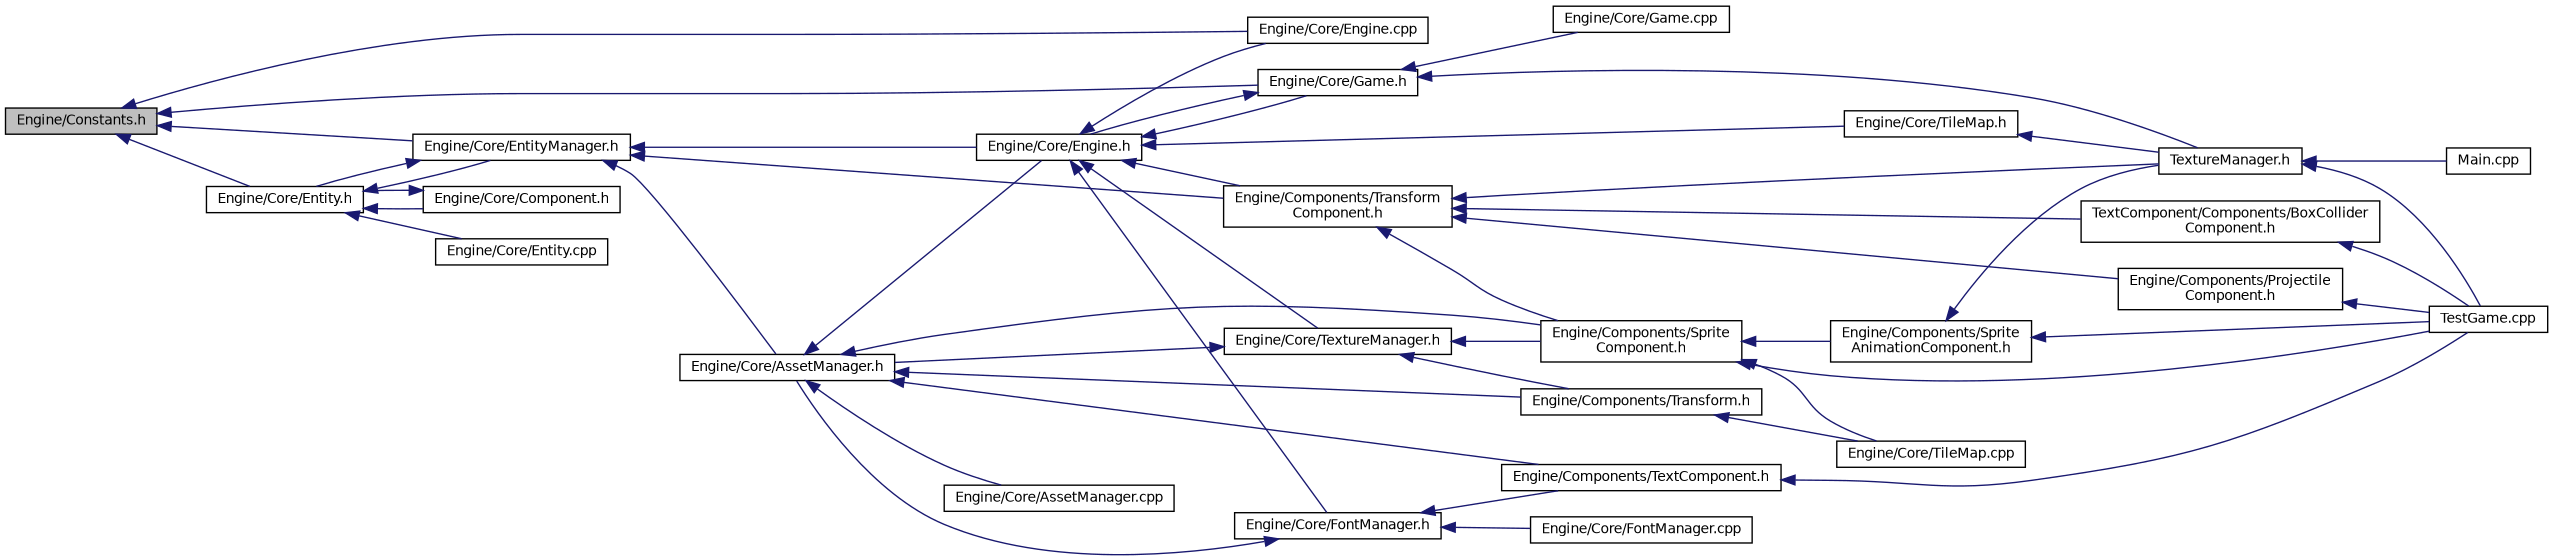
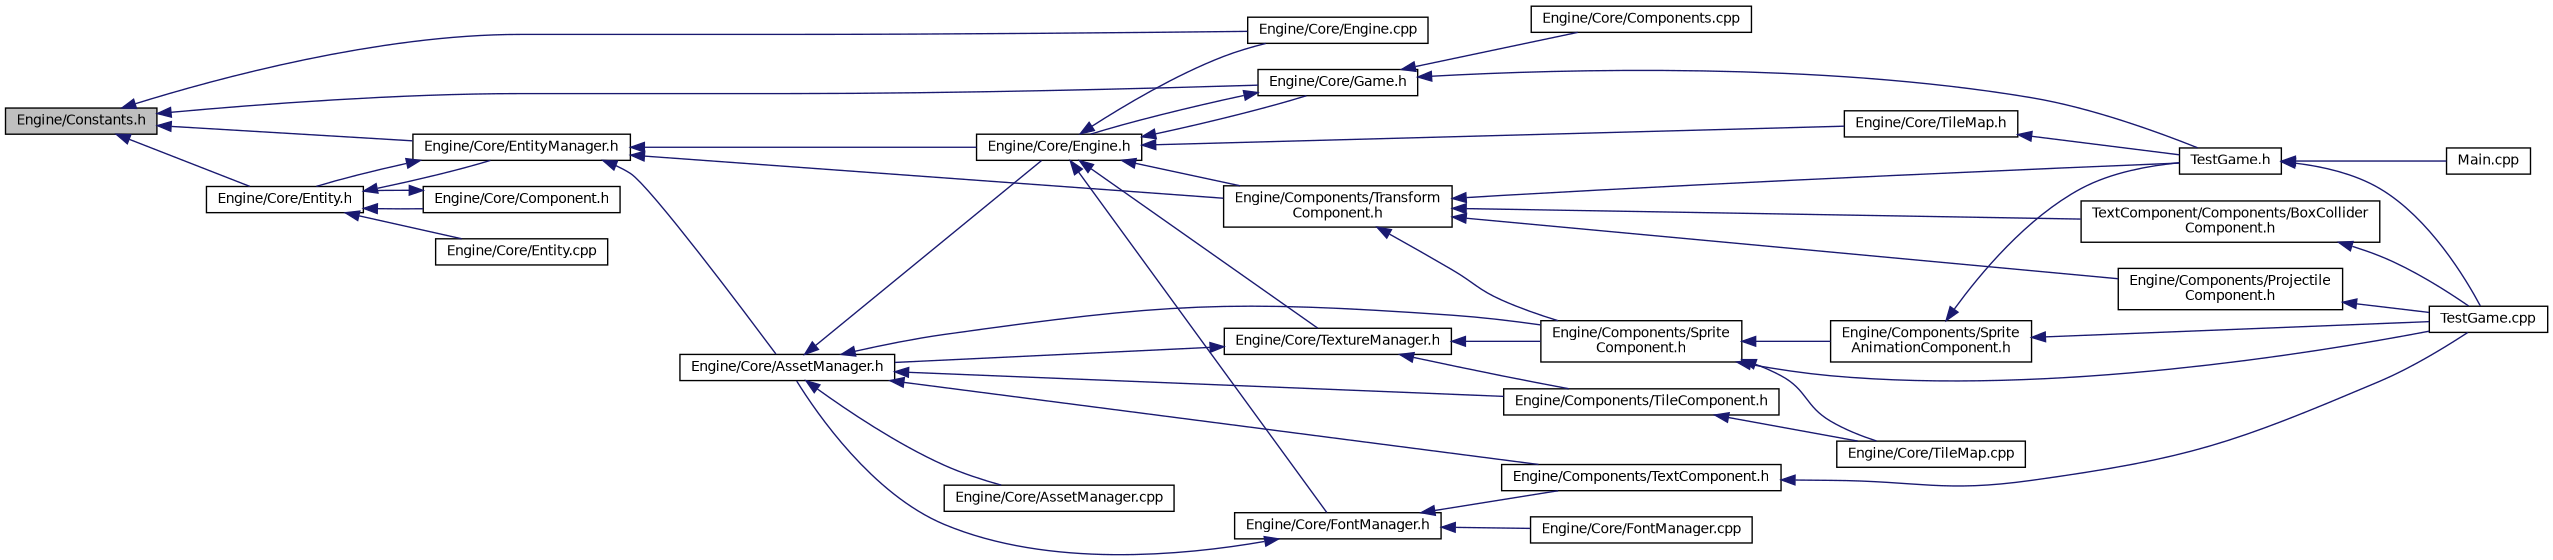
node "Engine/Core/Game.cpp": label "Engine/Core/Game.cpp" -> "Engine/Core/Components.cpp"
node "TextureManager.h": label "TextureManager.h" -> "TestGame.h"
node "Engine/Components/Transform.h": label "Engine/Components/Transform.h" -> "Engine/Components/TileComponent.h"
